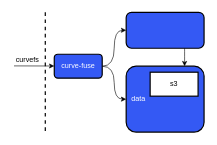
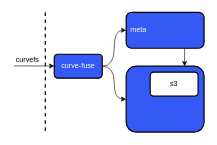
node "meta": added
node "s3": shape rectangle -> rounded rectangle
node "data": removed
